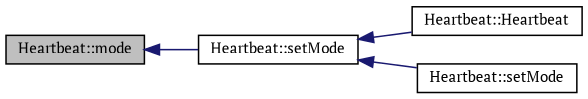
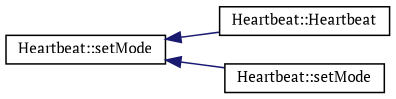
node "Heartbeat::mode": removed
